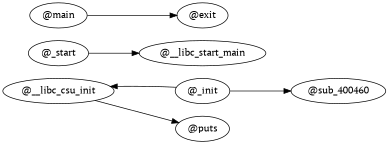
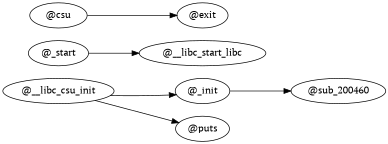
node "@main": label "@main" -> "@csu"
node "@__libc_start_main": label "@__libc_start_main" -> "@__libc_start_libc"
edge "@_init" -> "@__libc_csu_init": reversed
node "@sub_400460": label "@sub_400460" -> "@sub_200460"
